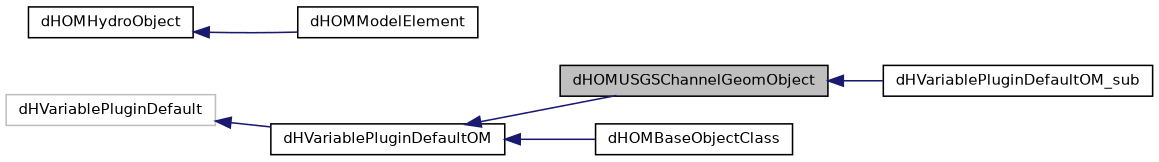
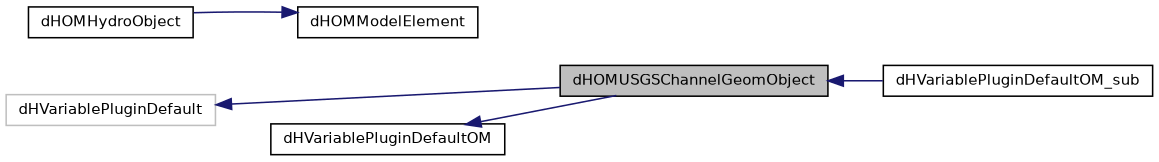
edge "dHOMModelElement" -> "dHOMHydroObject": reversed
edge "dHVariablePluginDefaultOM" -> "dHVariablePluginDefault": now "dHOMUSGSChannelGeomObject" -> "dHVariablePluginDefault"
node "dHOMBaseObjectClass": removed
